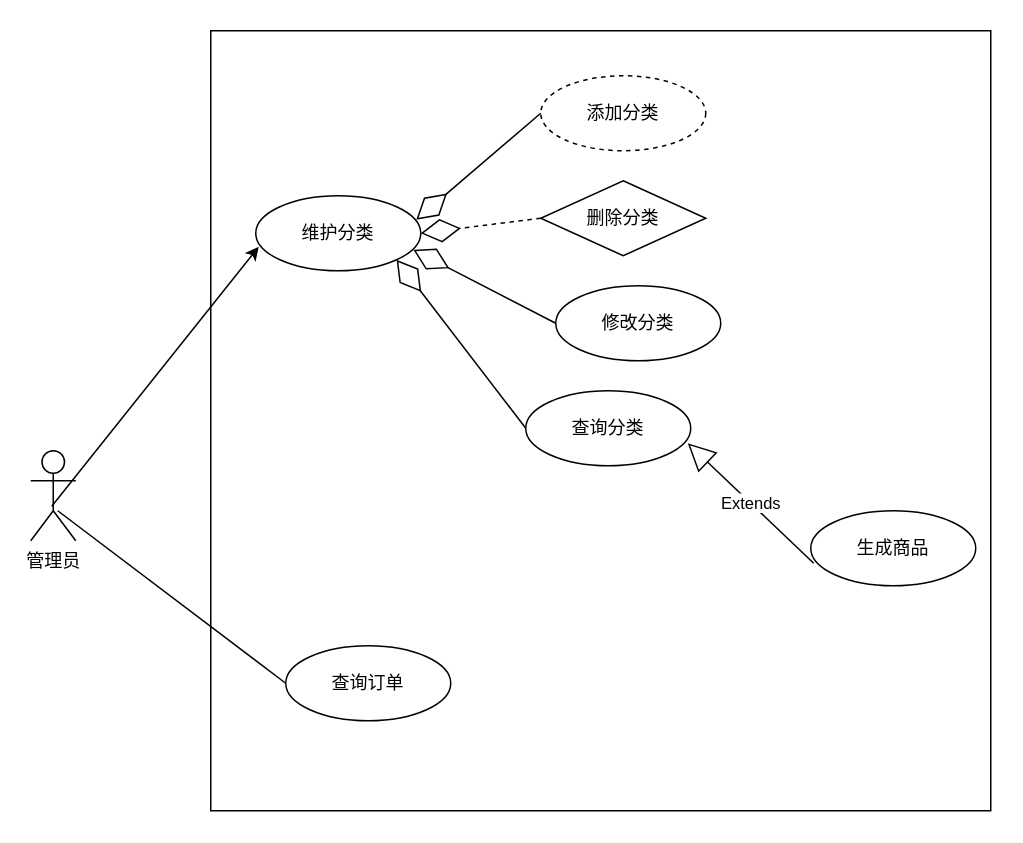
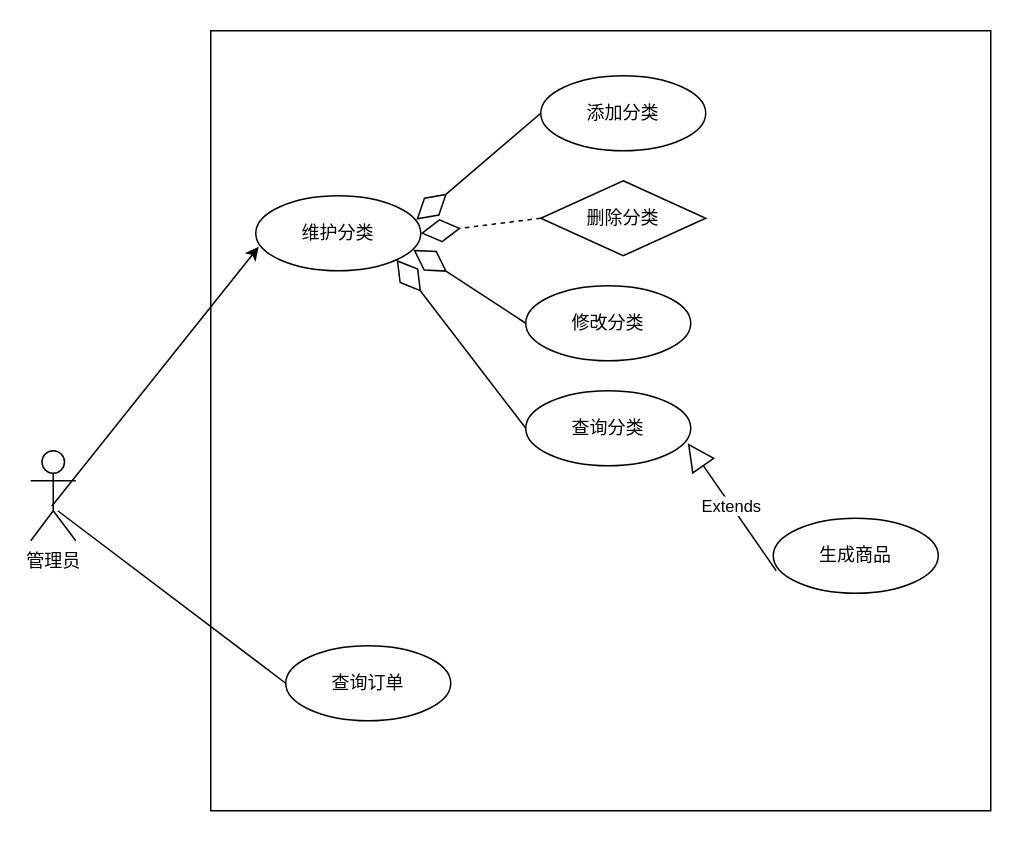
node "添加分类": style dashed -> solid
node "修改分类": moved (638, 323) -> (608, 323)
node "生成商品": moved (893, 548) -> (856, 556)
